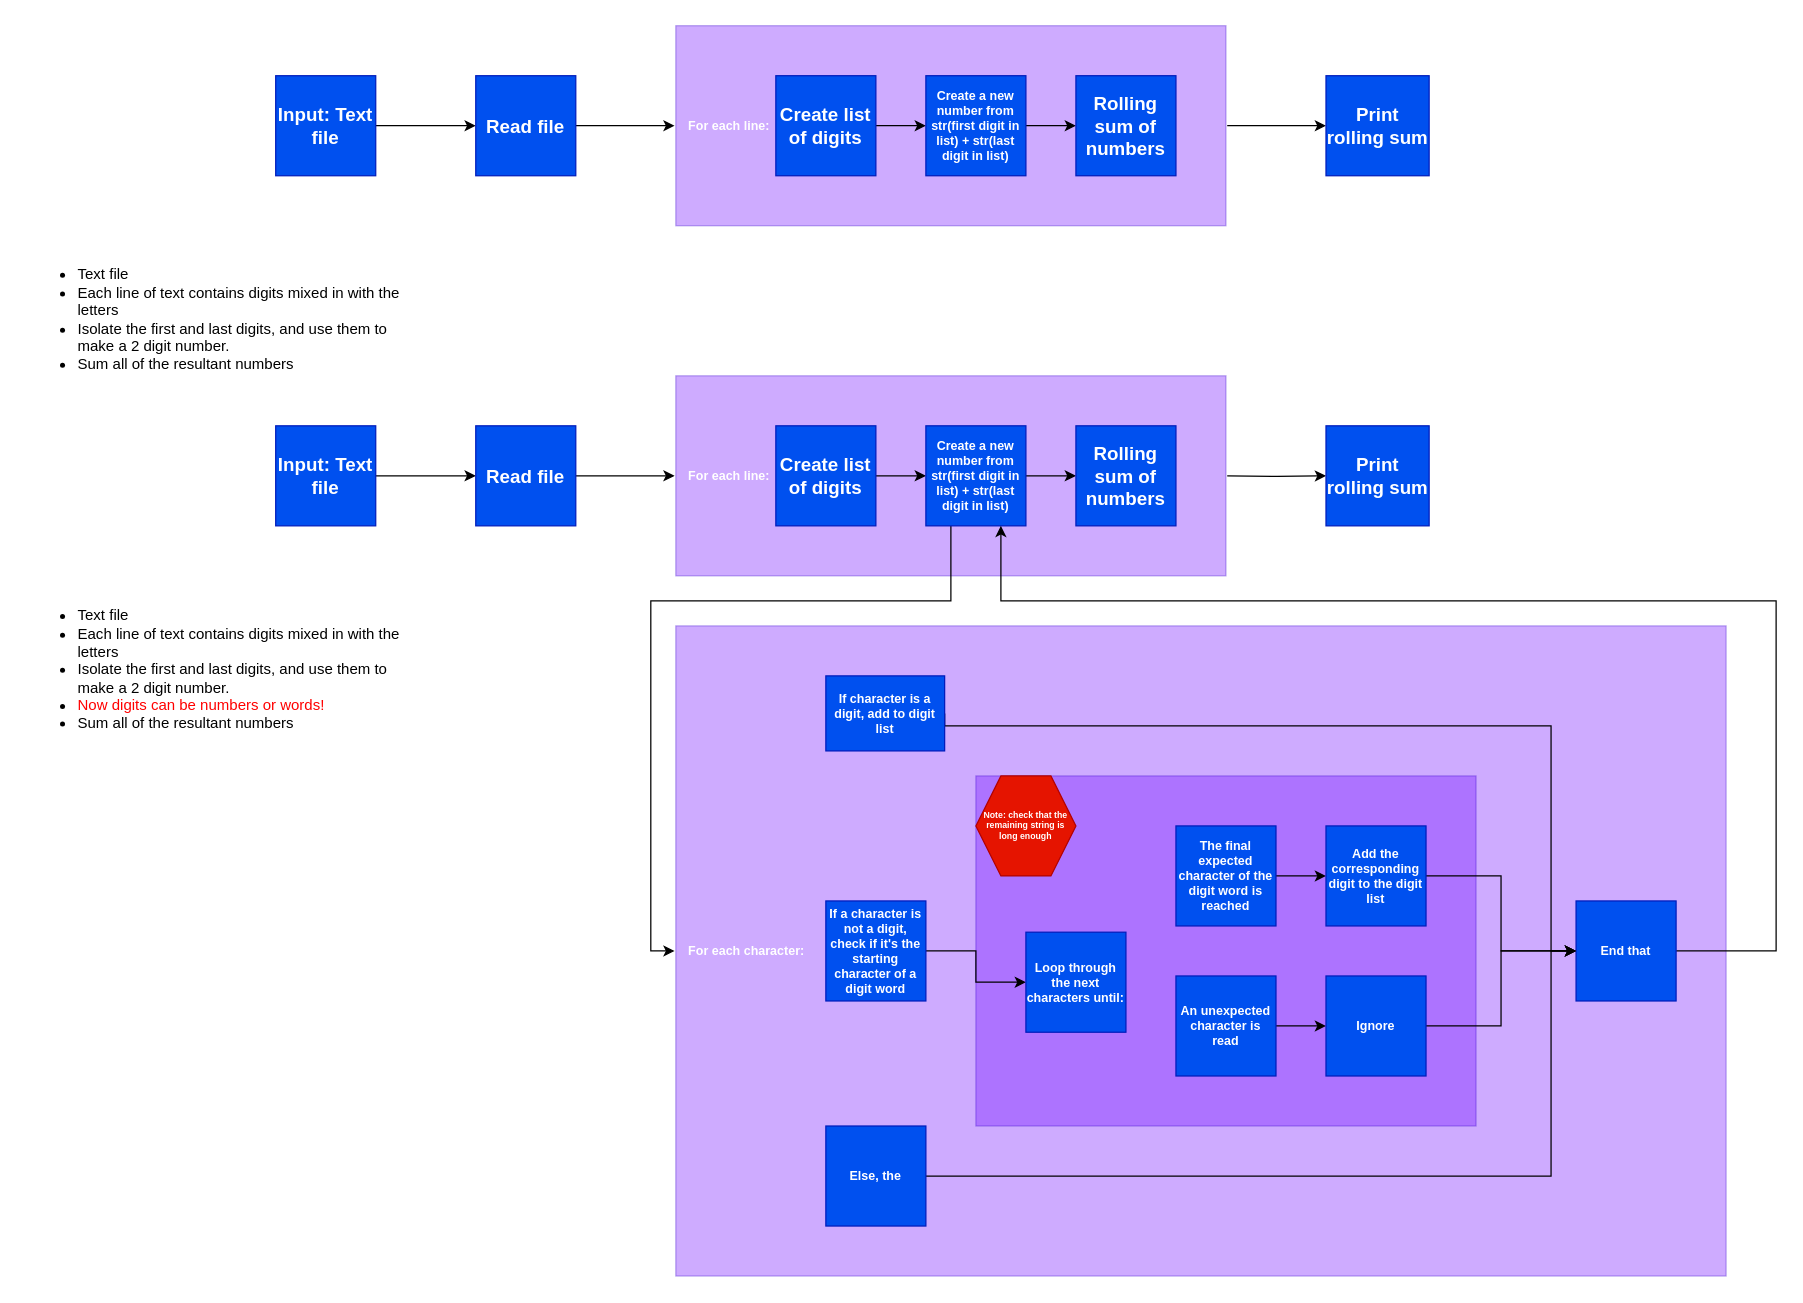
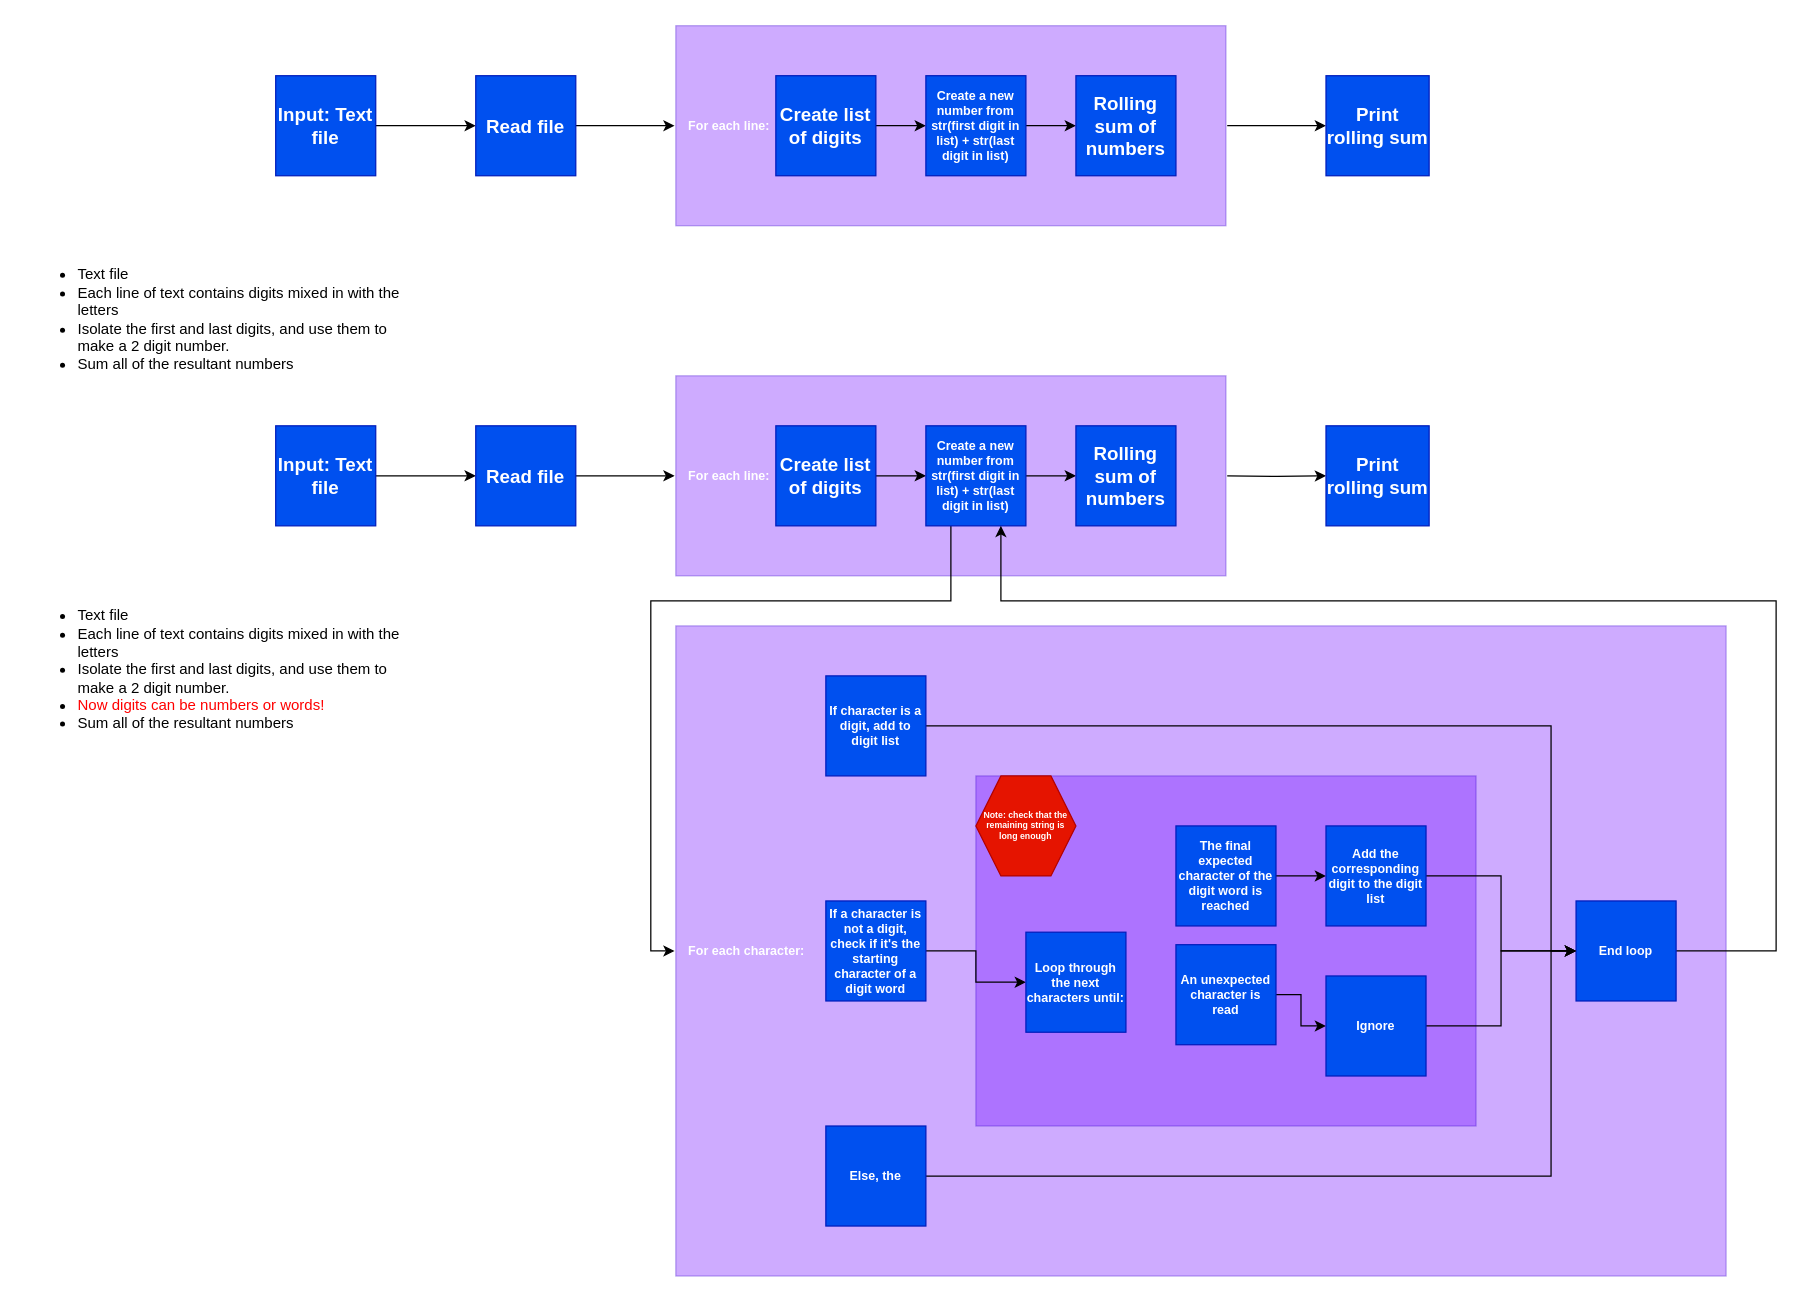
node "If character is a digit, add to digit list": size 119x75 -> 100x100
node "End that": label "End that" -> "End loop"
node "An unexpected character is read": moved (1226, 1026) -> (1226, 994)
